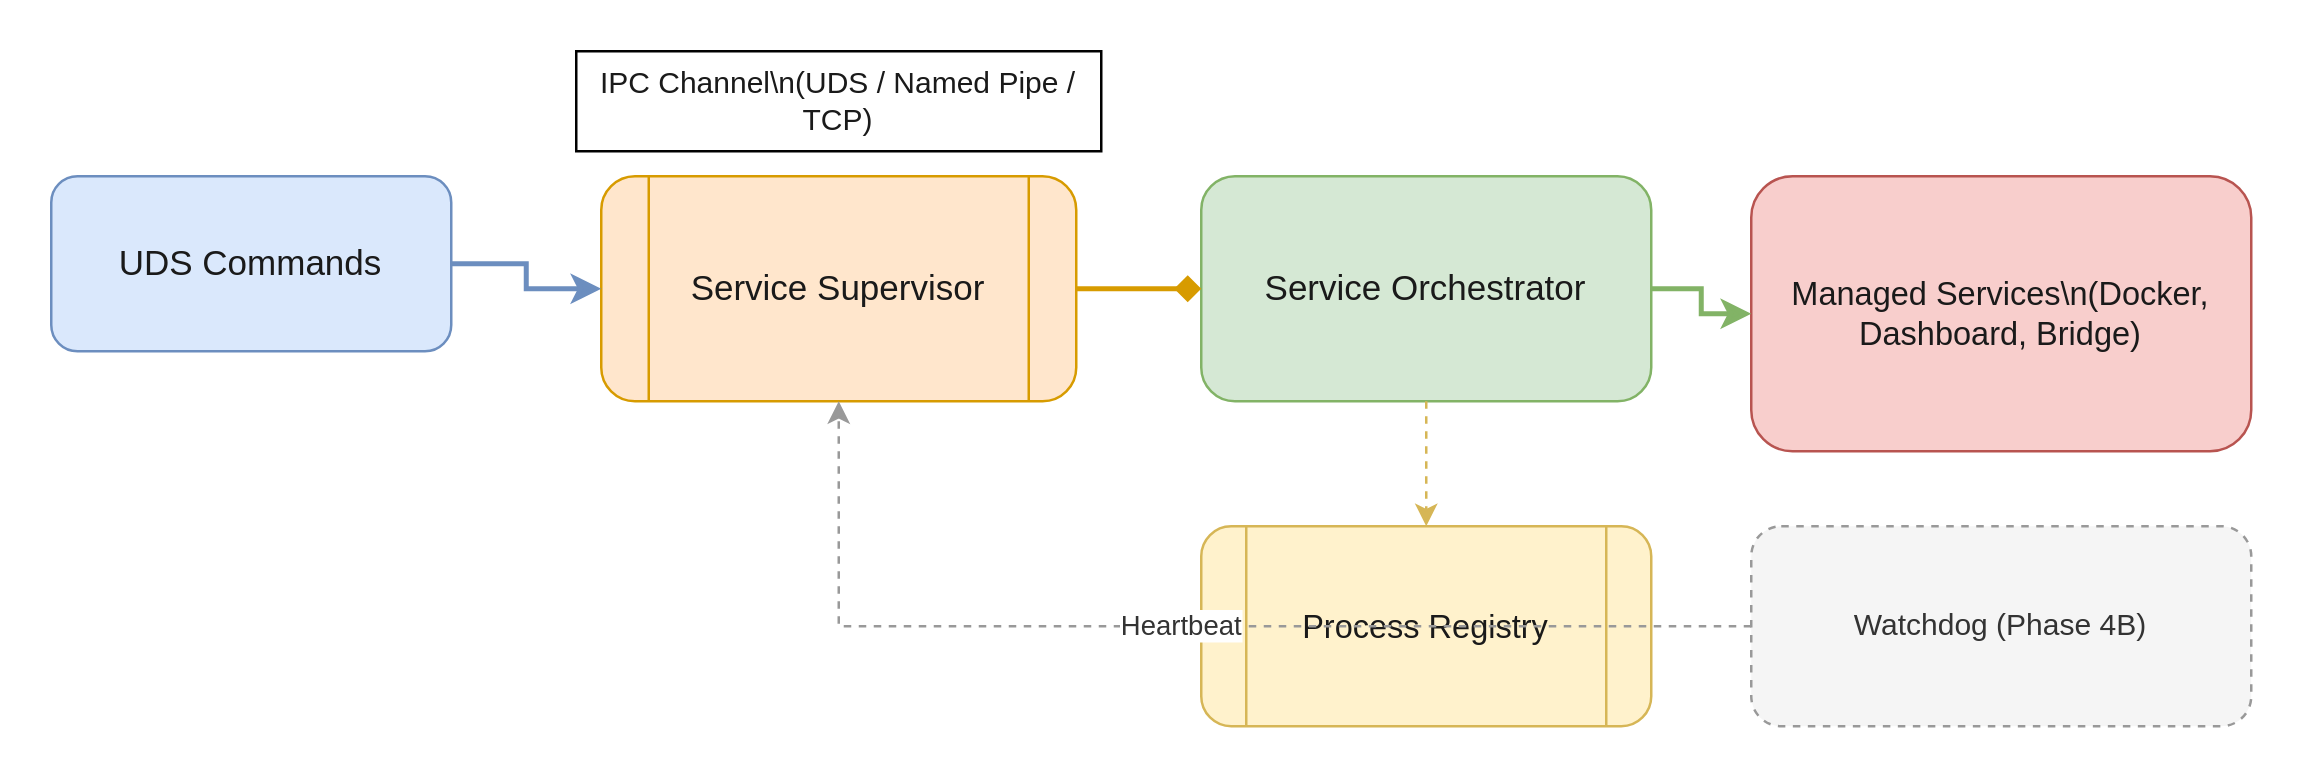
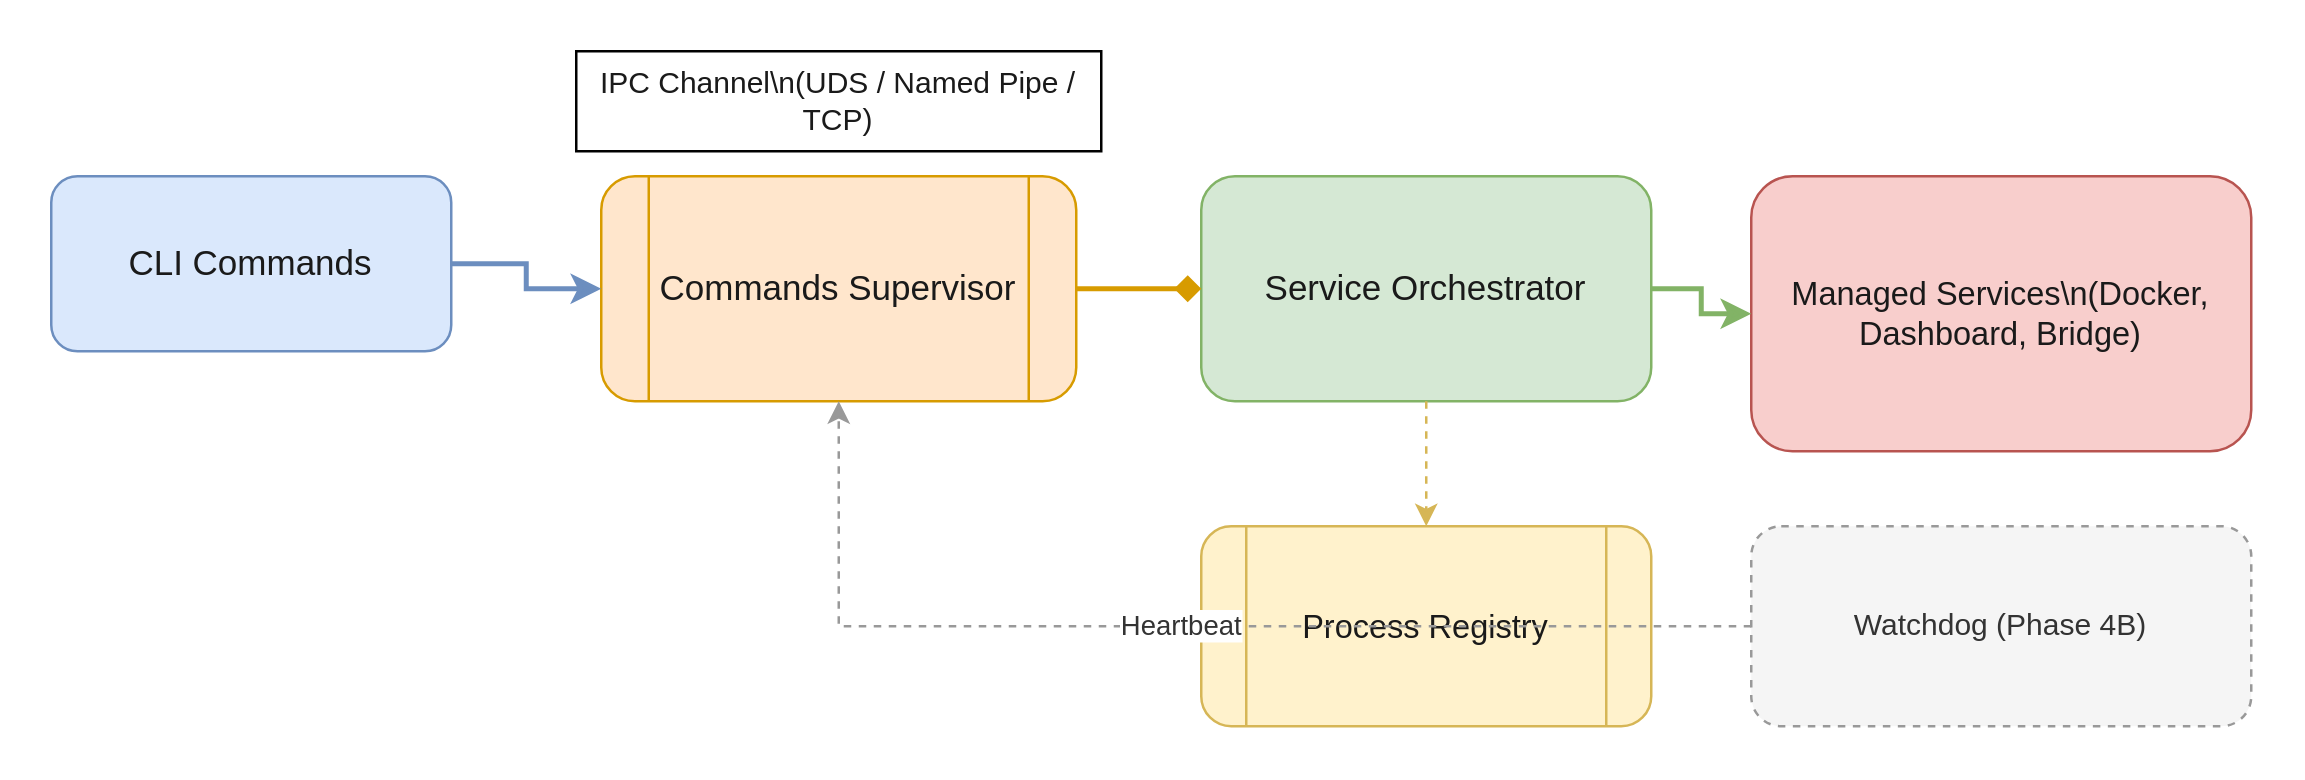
node "UDS Commands": label "UDS Commands" -> "CLI Commands"
node "Service Supervisor": label "Service Supervisor" -> "Commands Supervisor"
